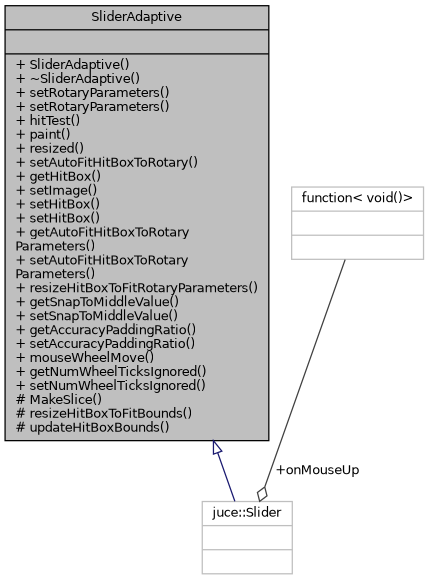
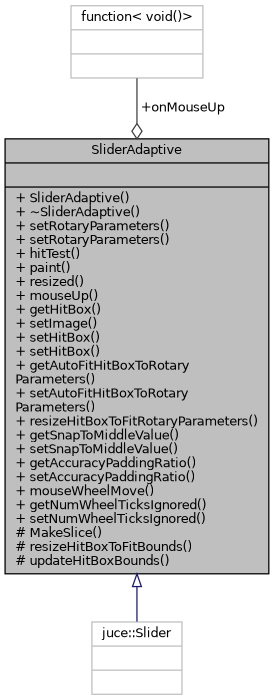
node "SliderAdaptive": text "+ setAutoFitHitBoxToRotary()" -> "+ mouseUp()"
edge "function< void()>" -> "juce::Slider": now "function< void()>" -> "SliderAdaptive"
